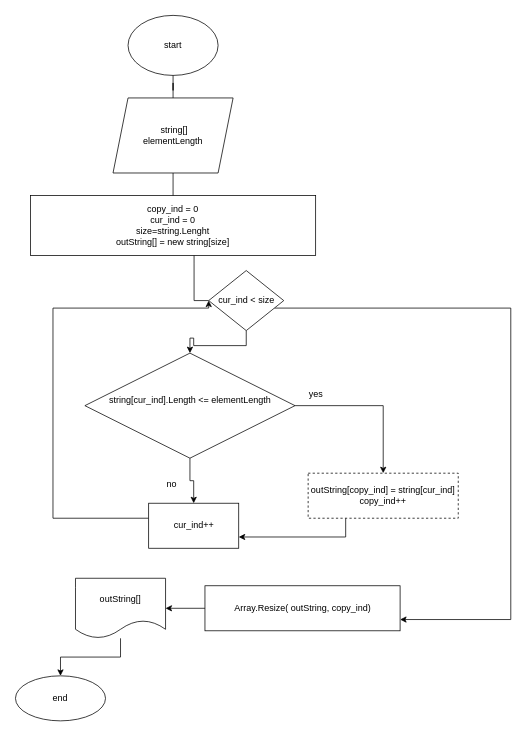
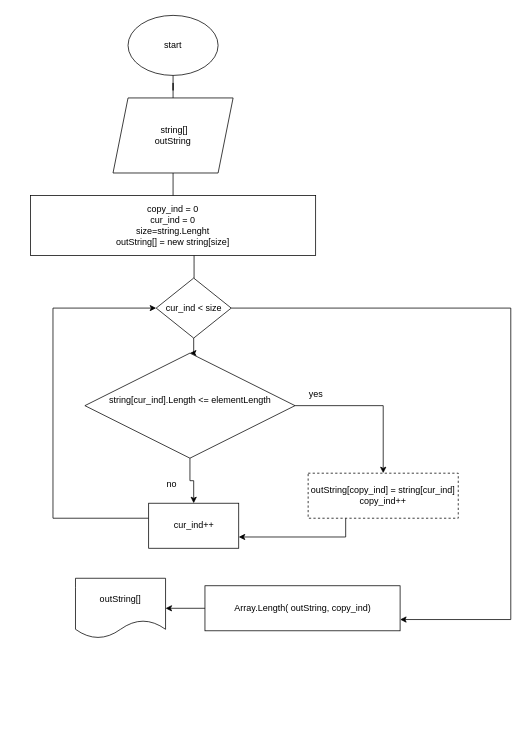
node "string[] elementLength": label "string[] elementLength" -> "string[] outString"
node "cur_ind < size": moved (246, 300) -> (194, 308)
node "Array.Resize( outString, copy_ind)": label "Array.Resize( outString, copy_ind)" -> "Array.Length( outString, copy_ind)"
edge "outString[]" -> "end": removed
node "end": removed
